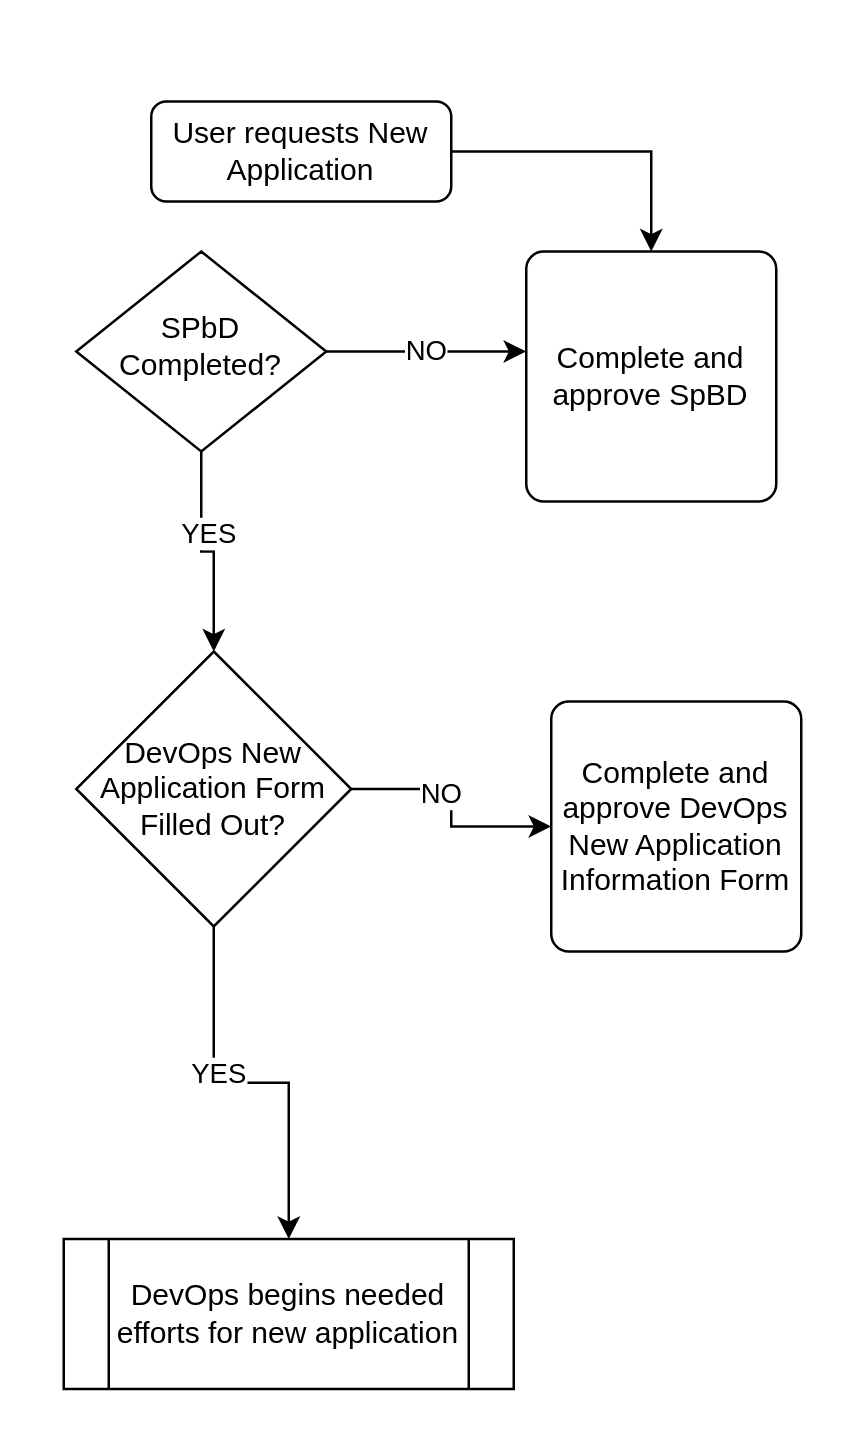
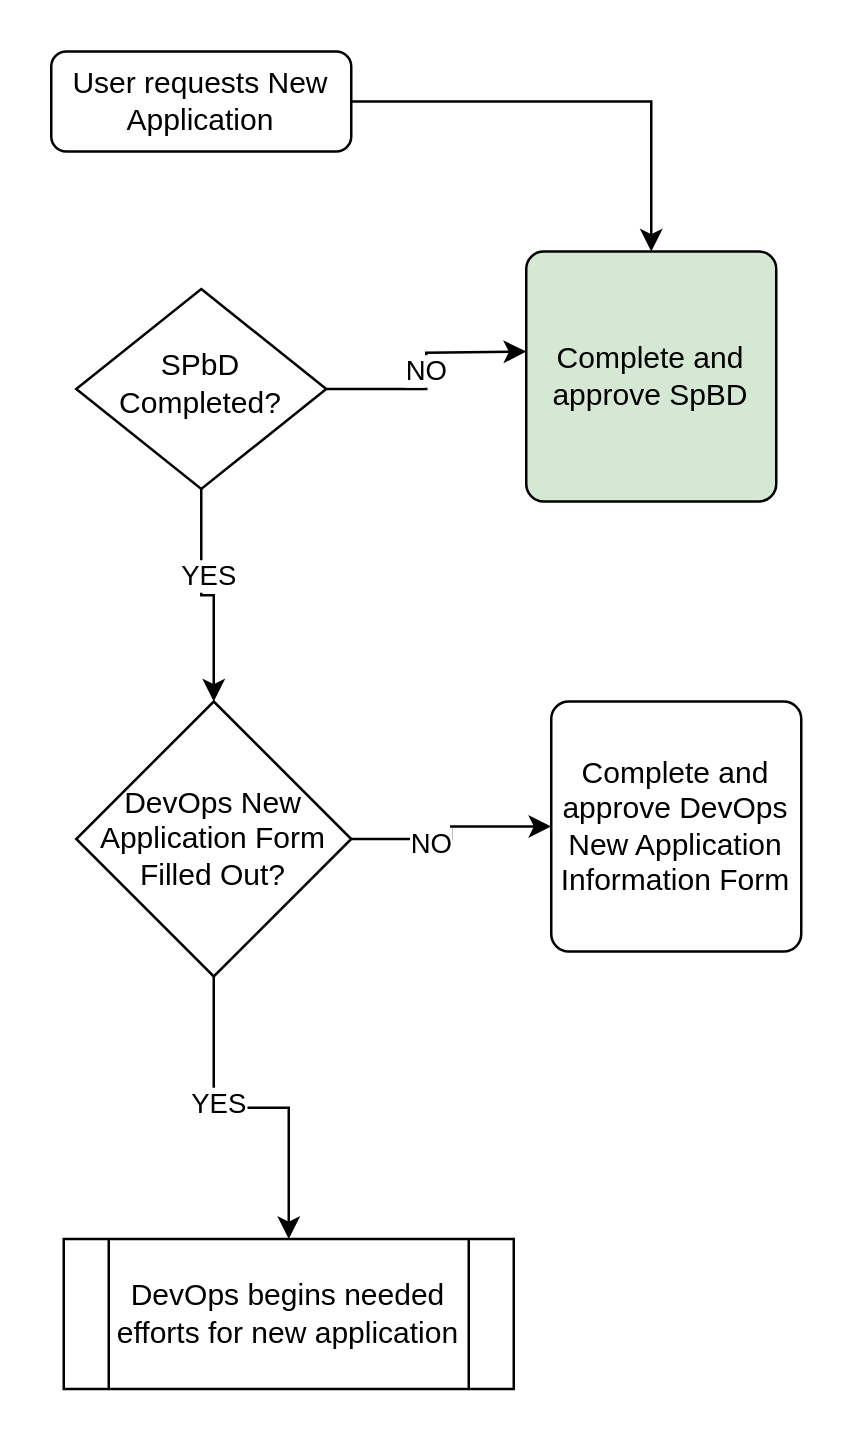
node "User requests New Application": moved (301, 151) -> (201, 101)
node "SPbD Completed?": moved (201, 351) -> (201, 389)
node "Complete and approve SpBD": fillcolor #ffffff -> #d5e8d4
node "DevOps New Application Form Filled Out?": moved (214, 789) -> (214, 839)
